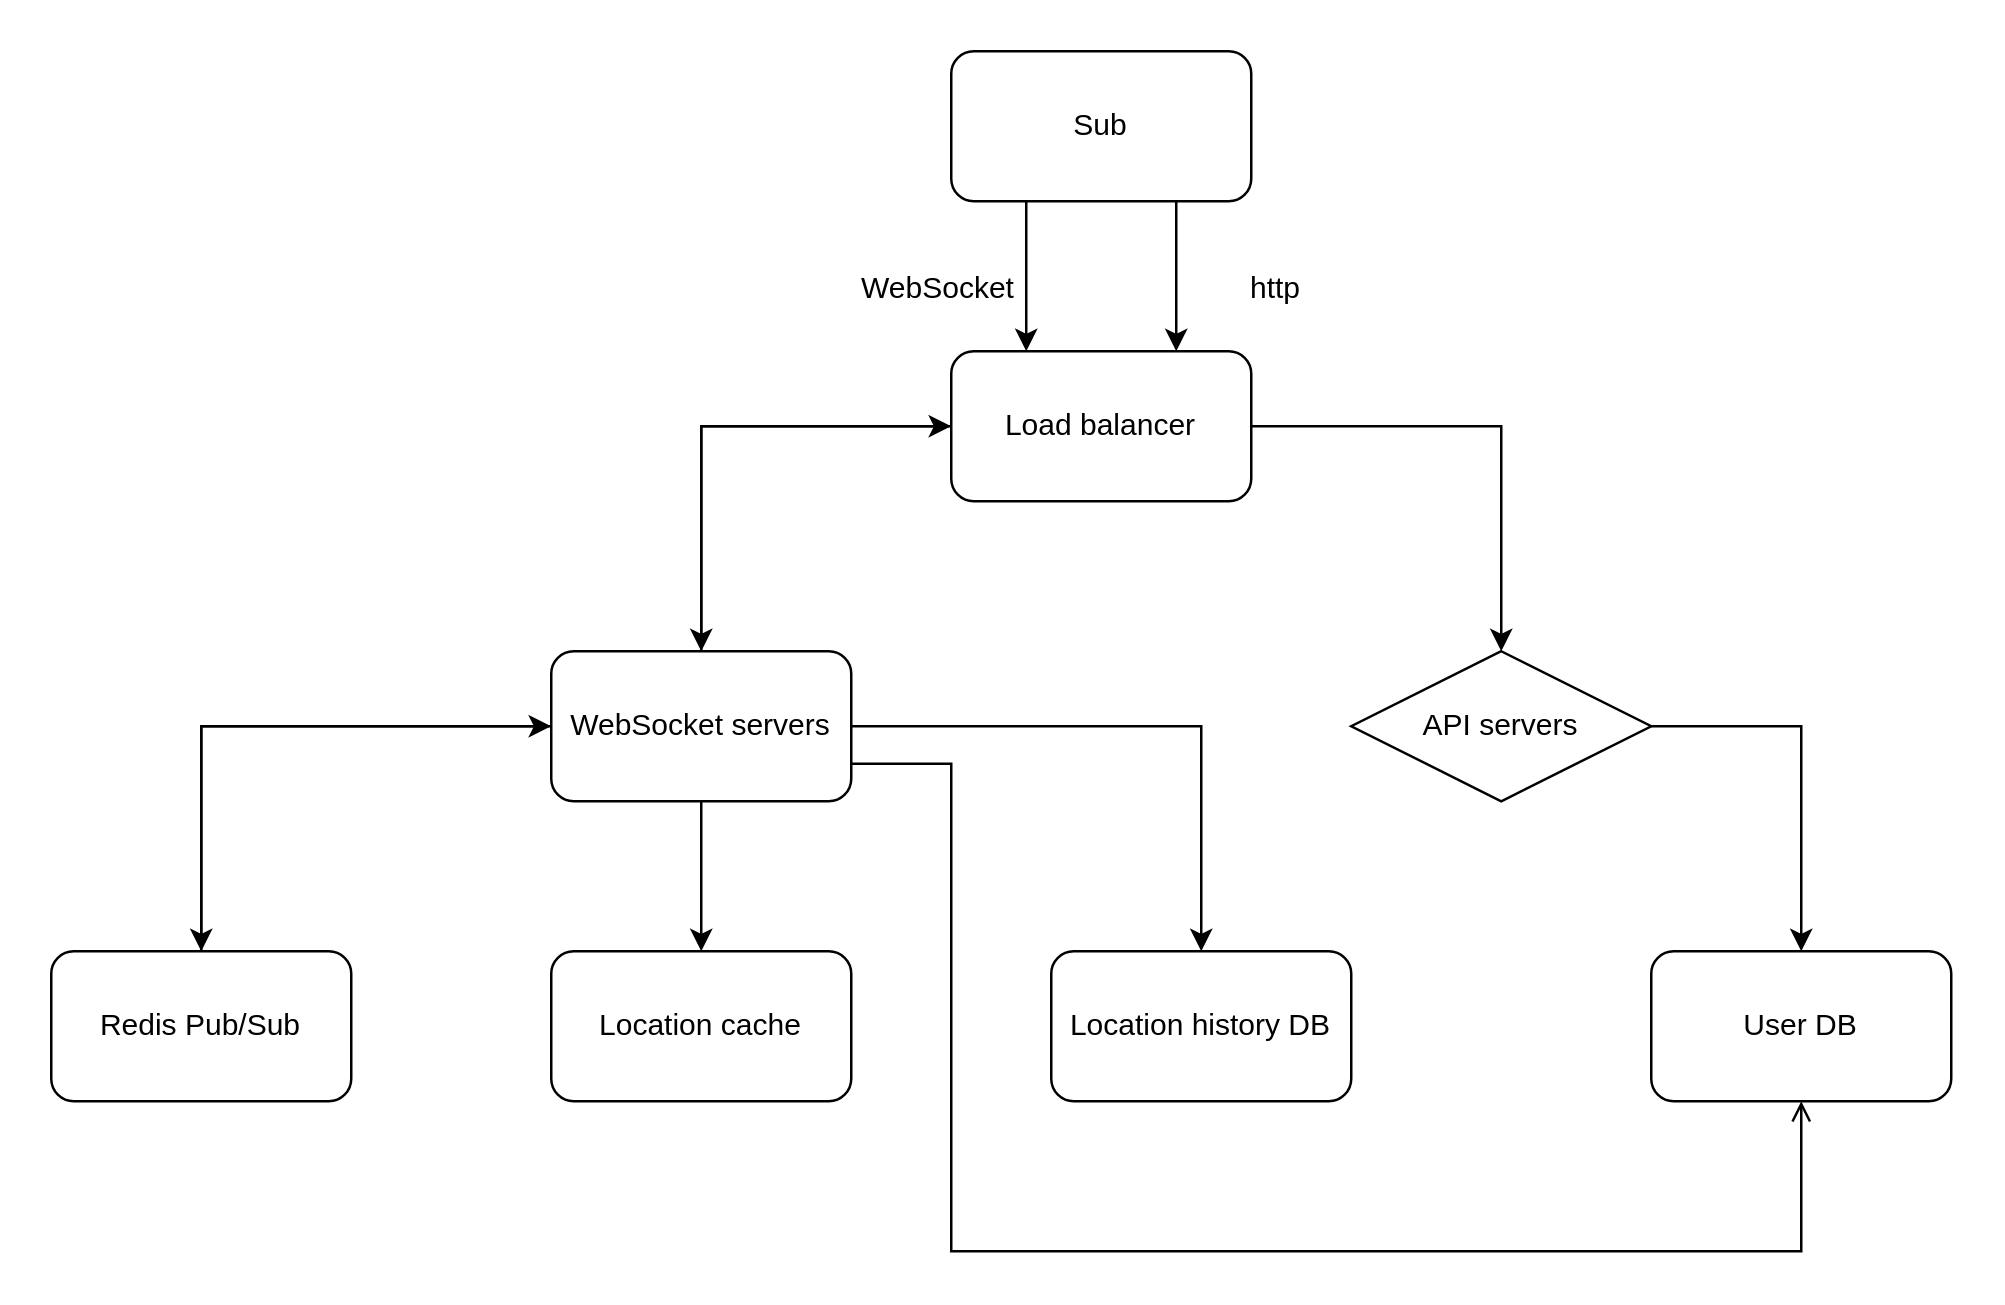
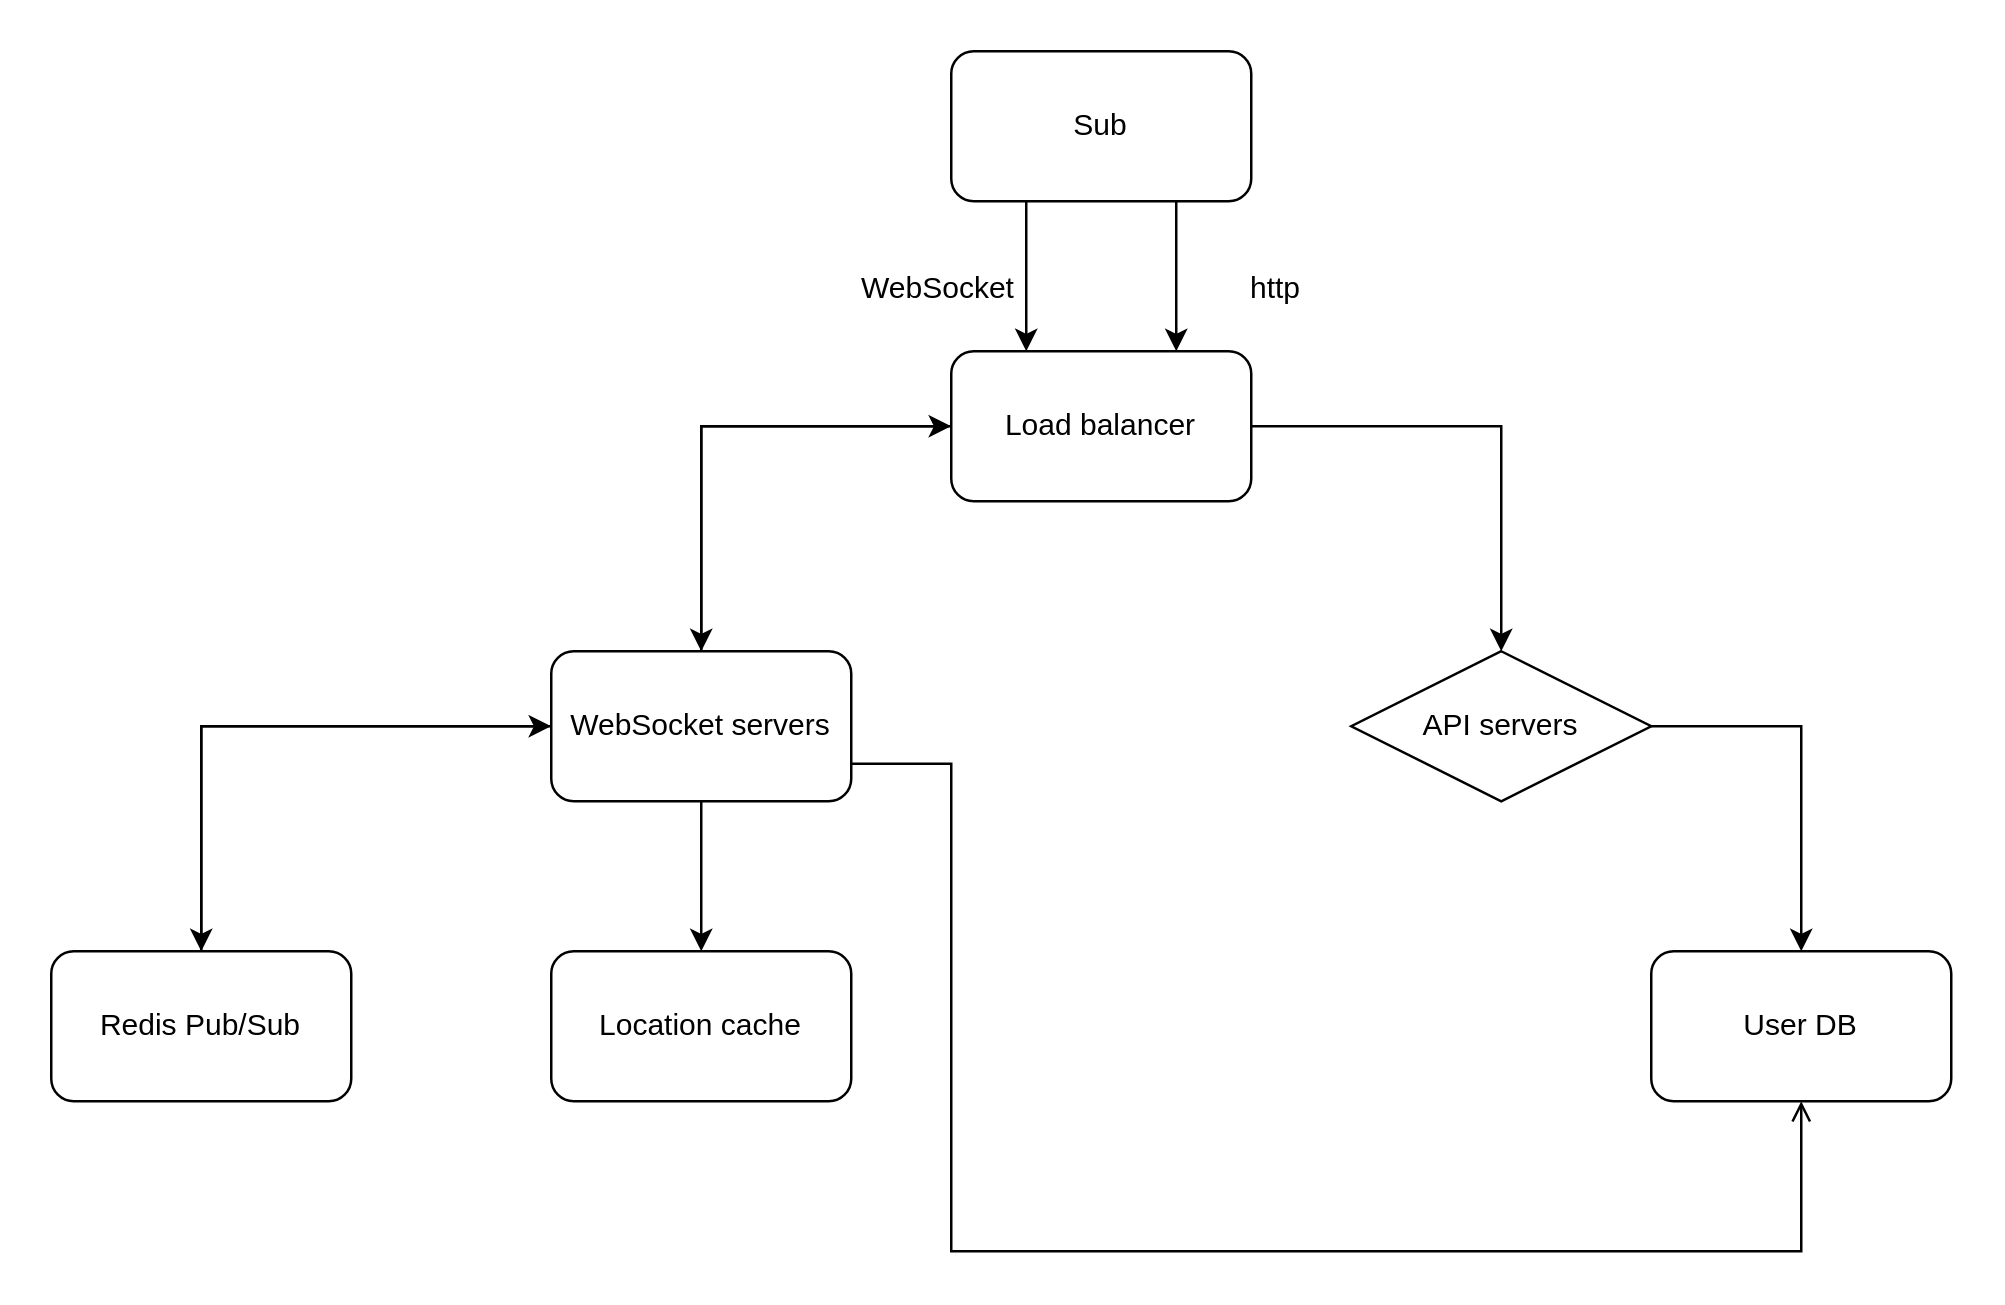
edge "WebSocket servers" -> "Location history DB": removed
node "Location history DB": removed
